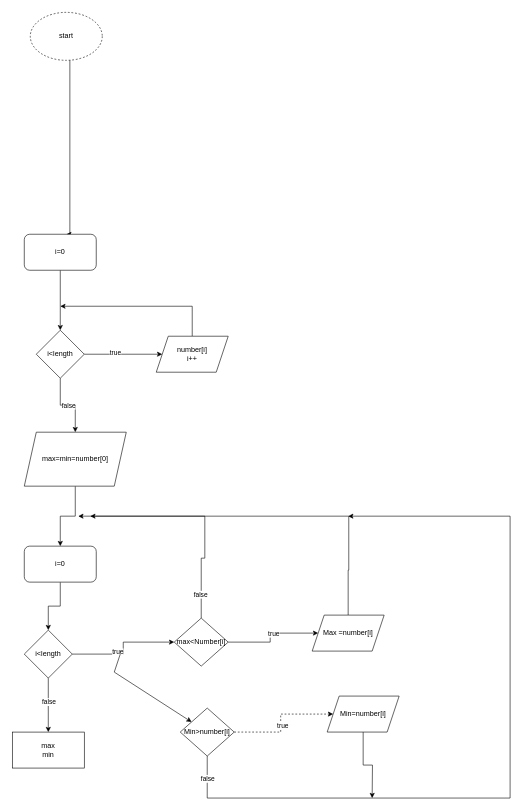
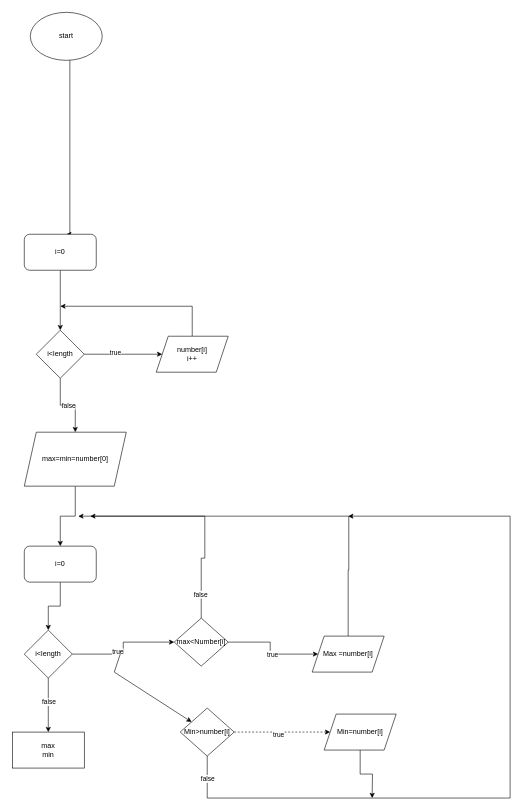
node "start": style dashed -> solid
node "Max =number[i]": moved (348, 633) -> (348, 654)
node "Min=number[i]": moved (363, 714) -> (360, 732)
